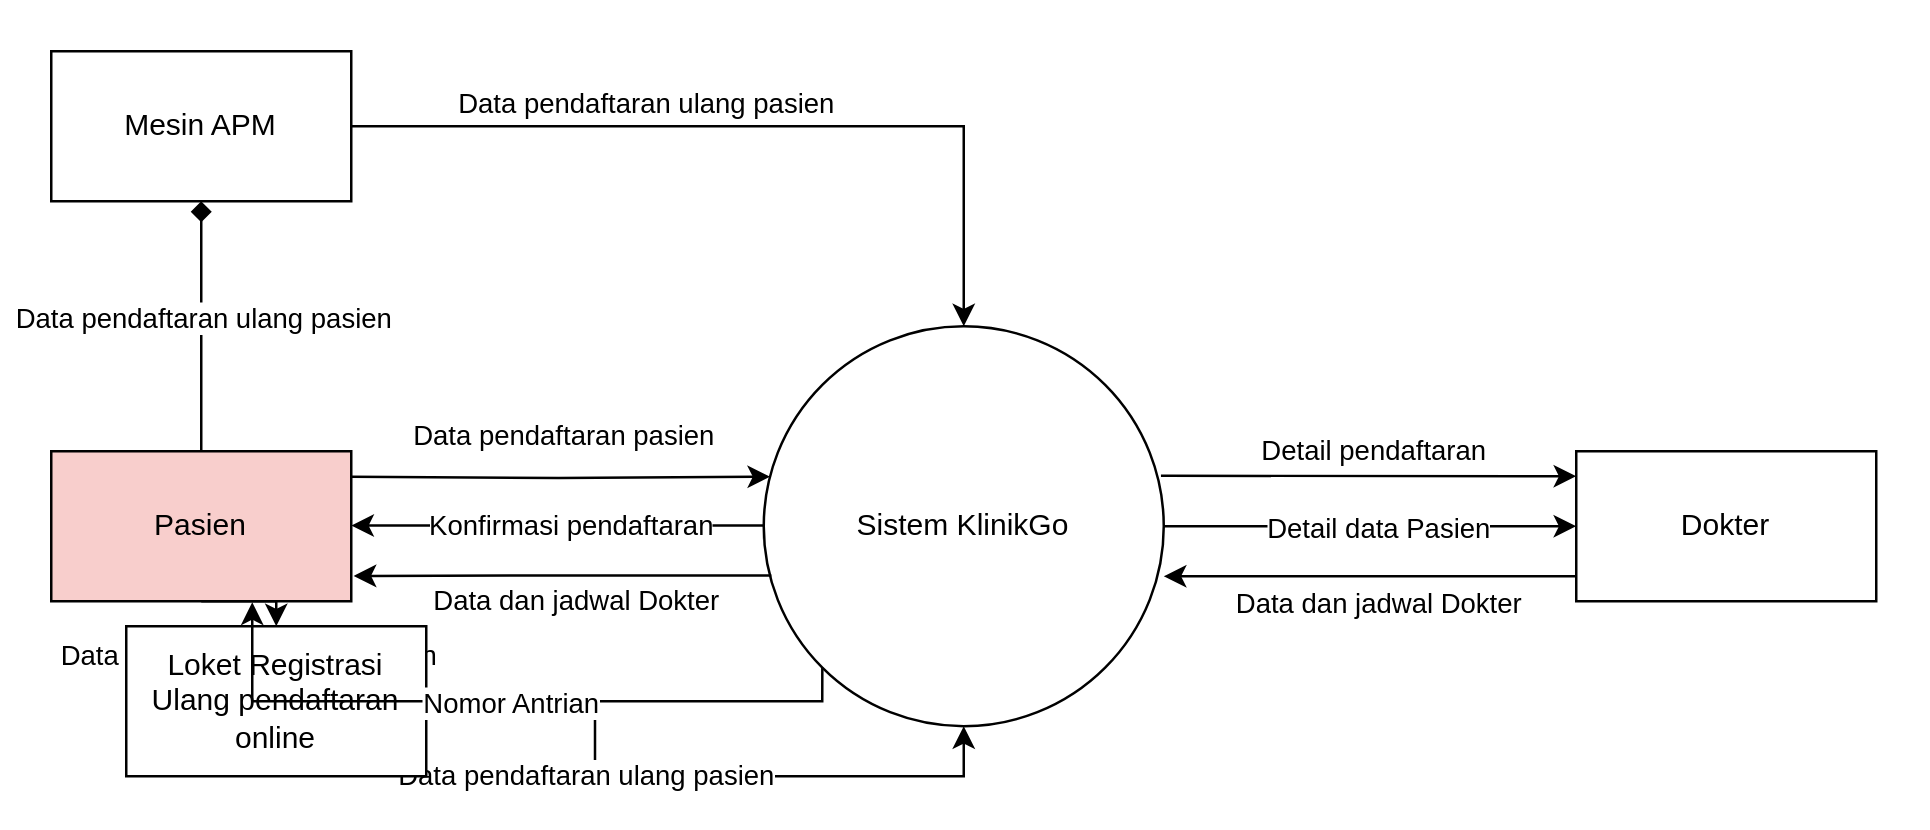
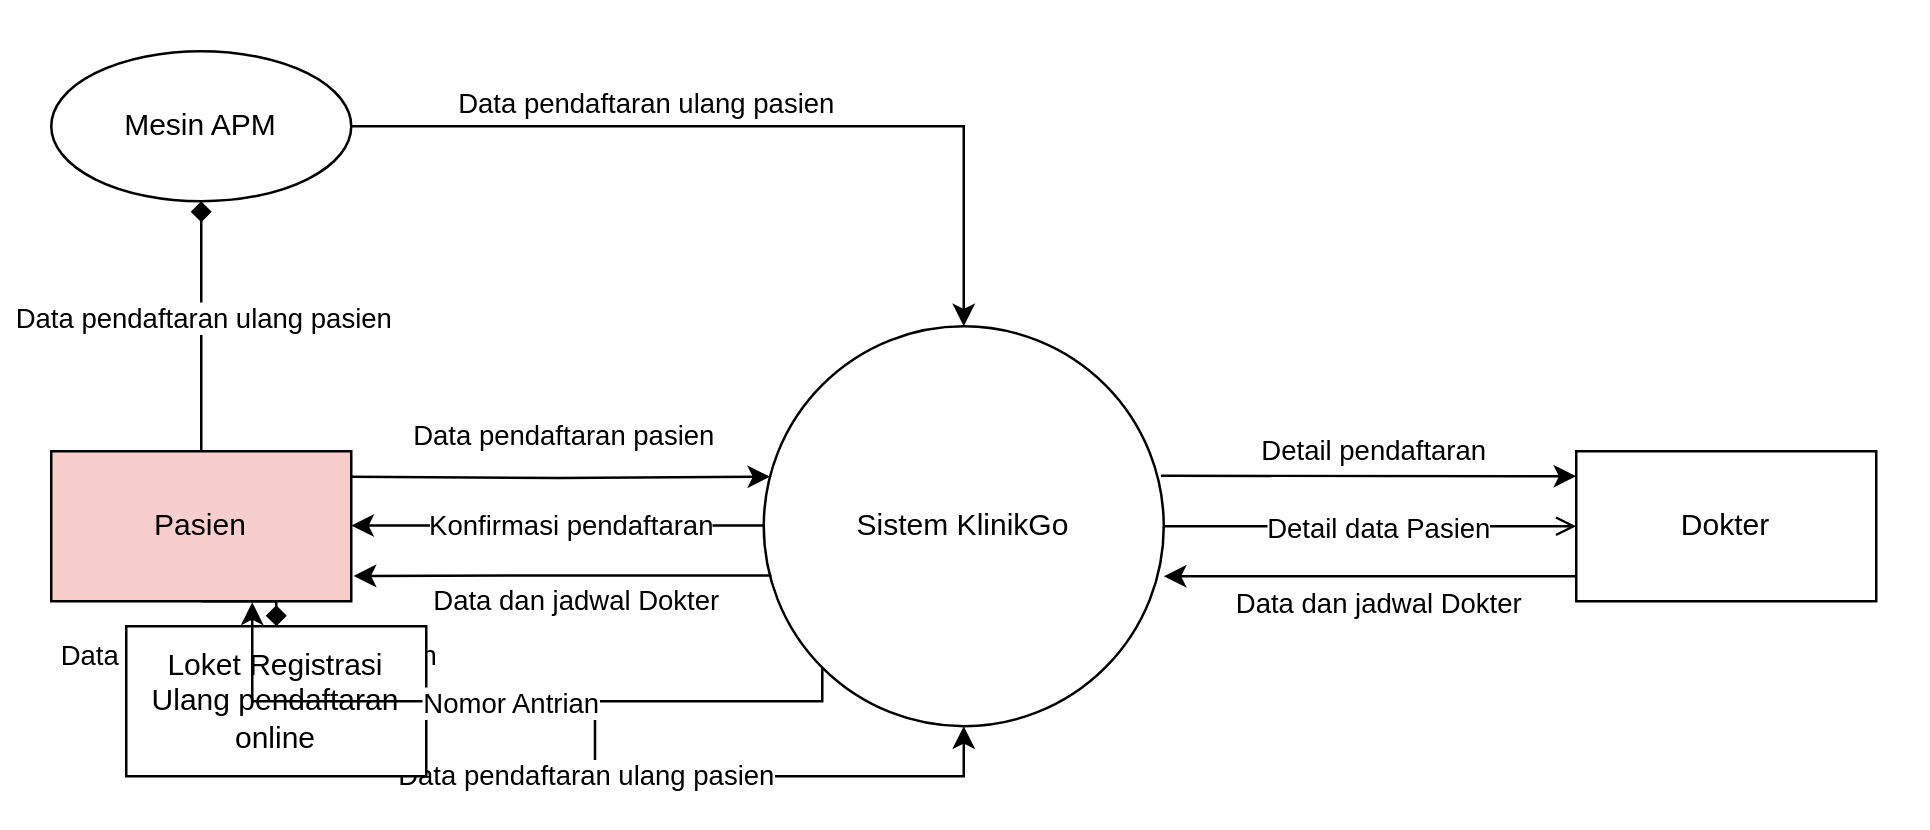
node "Mesin APM": shape rectangle -> ellipse
edge "Sistem KlinikGo" -> "Dokter": arrowhead classic -> open
edge "Pasien" -> "Loket Registrasi Ulang pendaftaran online": arrowhead classic -> diamond
